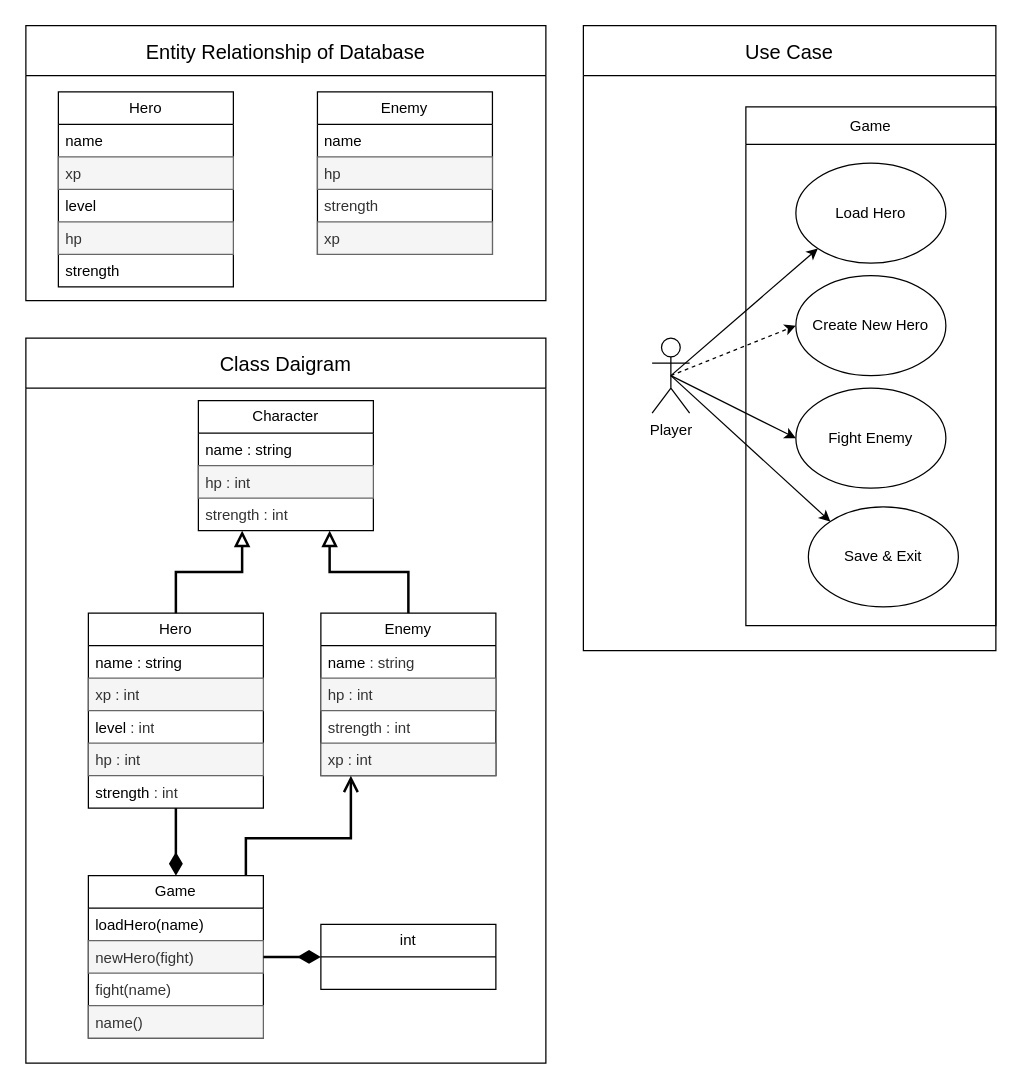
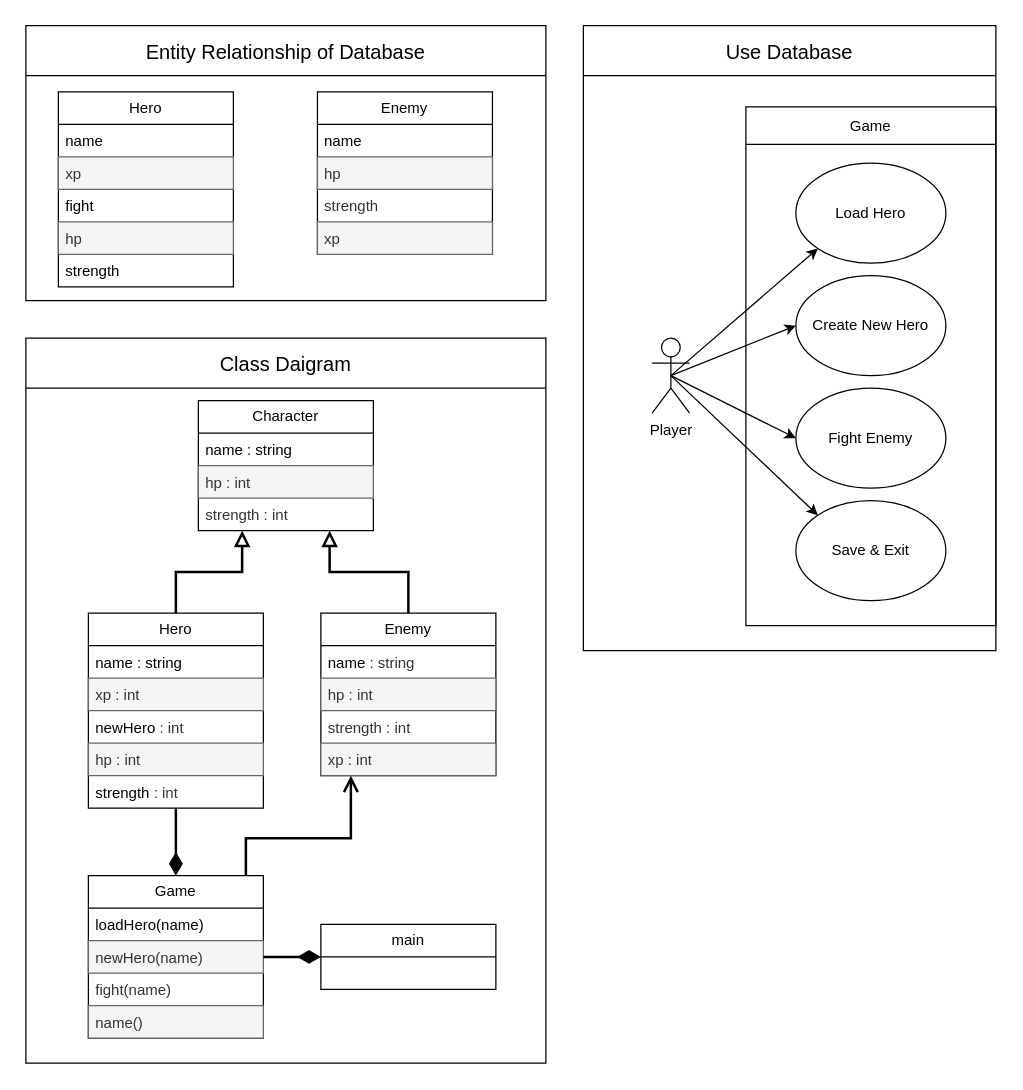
node "Use Case": label "Use Case" -> "Use Database"
node "level": label "level" -> "fight"
edge "Player" -> "Create New Hero": style dashed -> solid
node "Save & Exit": moved (883, 557) -> (871, 551)
node "level : int": label "level : int" -> "newHero : int"
node "int": label "int" -> "main"
node "newHero(fight)": label "newHero(fight)" -> "newHero(name)"
